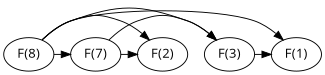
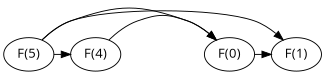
node "F(8)": label "F(8)" -> "F(5)"
node "F(7)": label "F(7)" -> "F(4)"
node "F(2)": removed
node "F(3)": label "F(3)" -> "F(0)"
